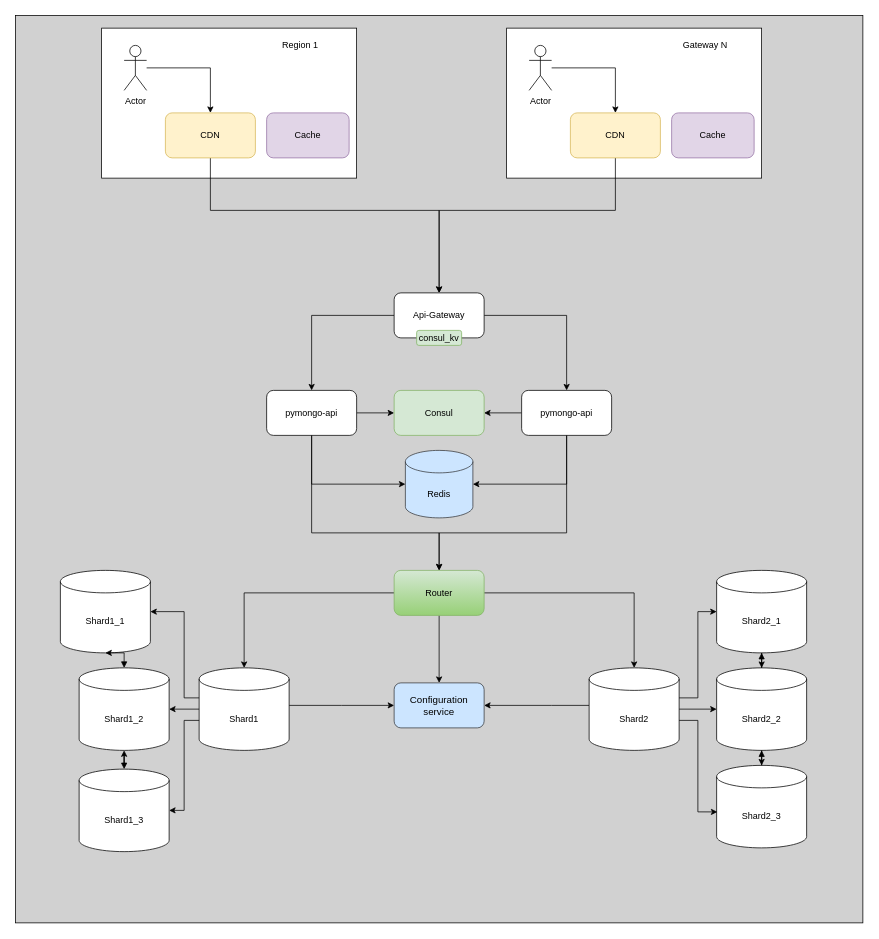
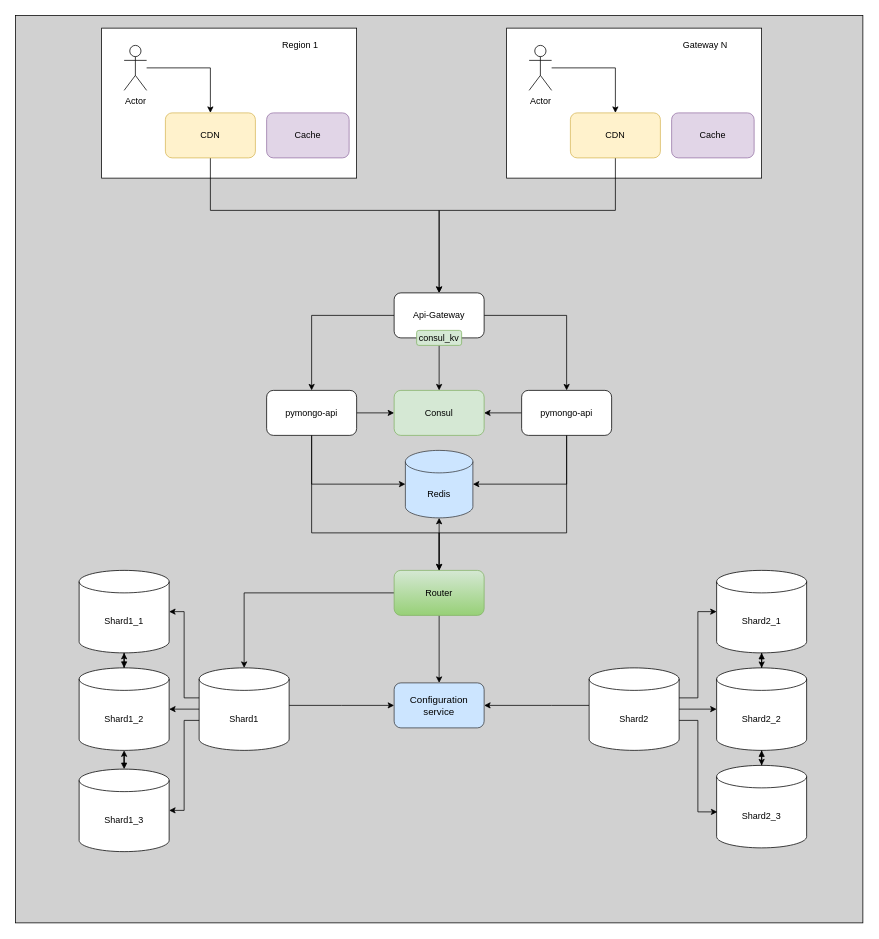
edge "consul_kv" -> "Consul": added
node "Shard1_1": moved (105, 612) -> (124, 612)
edge "Router" -> "Shard2": now "Router" -> "Redis"
